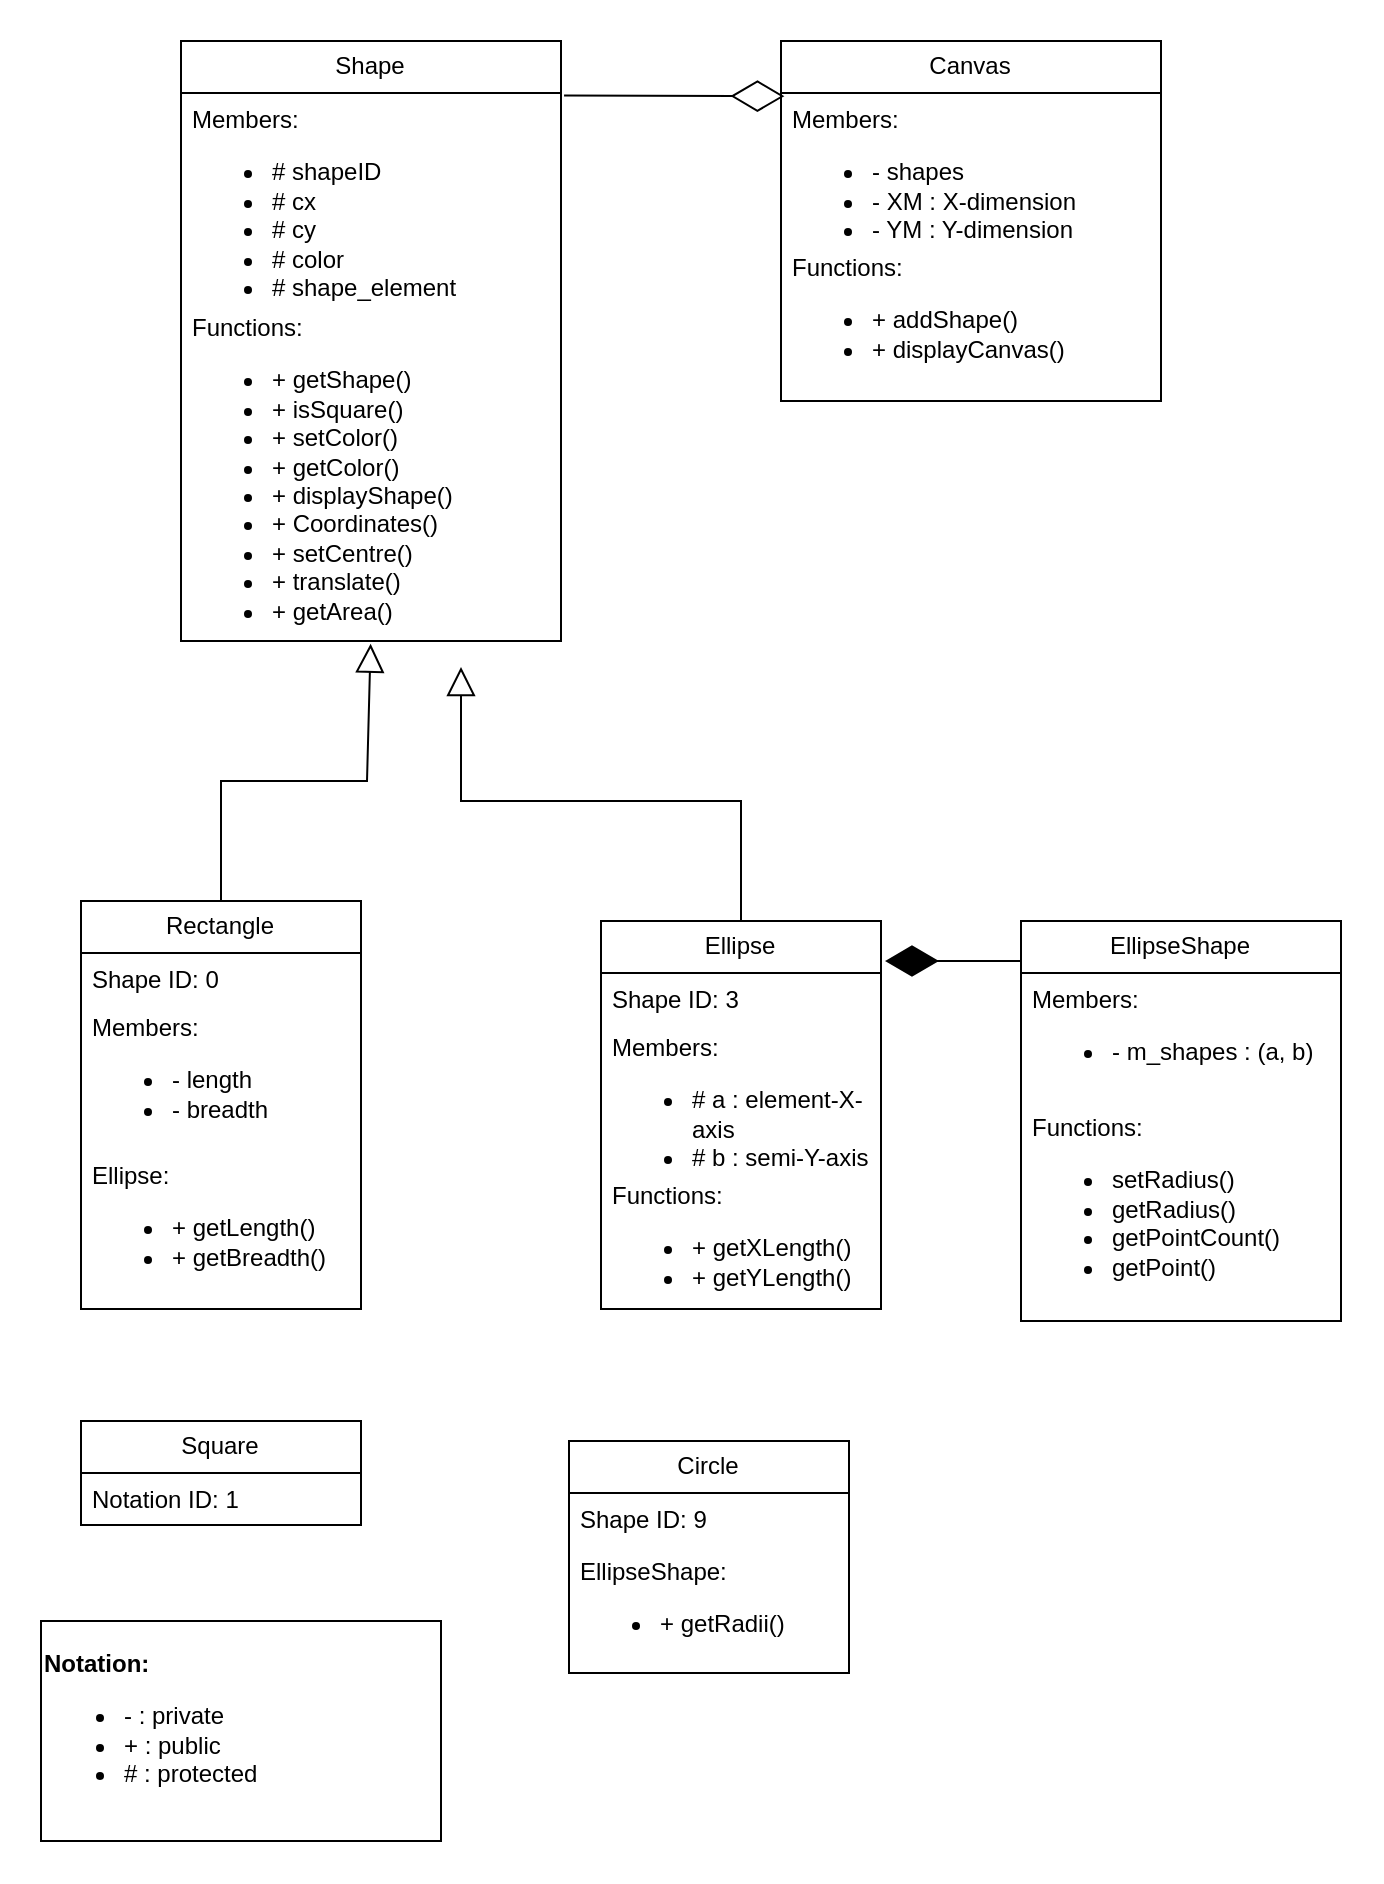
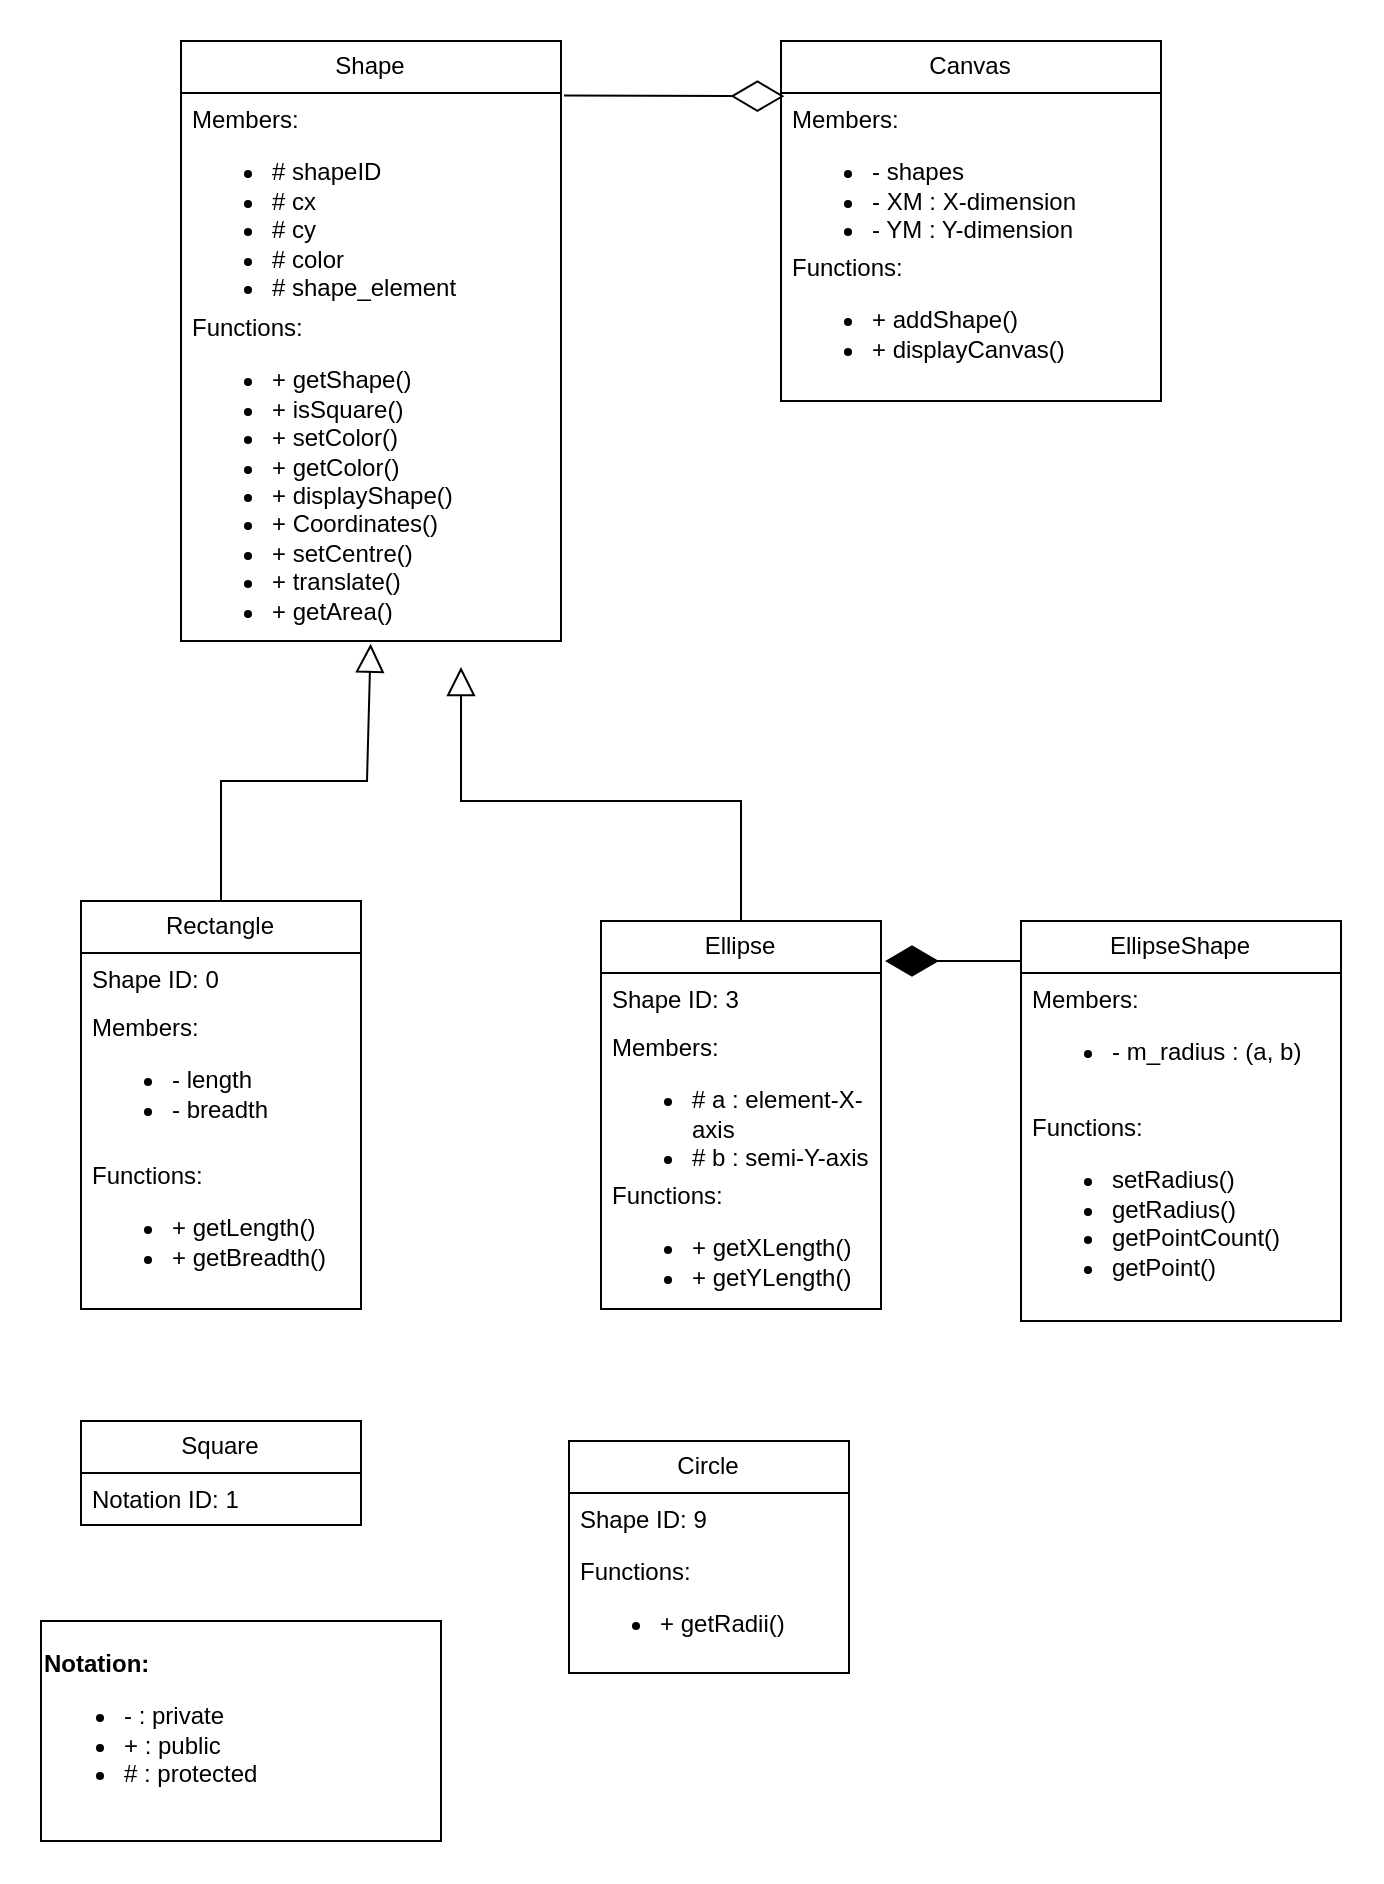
node "Members: - m_shapes : (a, b)": label "Members: - m_shapes : (a, b)" -> "Members: - m_radius : (a, b)"
node "Ellipse: + getLength() + getBreadth()": label "Ellipse: + getLength() + getBreadth()" -> "Functions: + getLength() + getBreadth()"
node "EllipseShape: + getRadii()": label "EllipseShape: + getRadii()" -> "Functions: + getRadii()"
